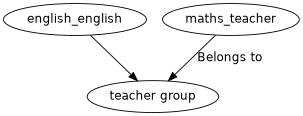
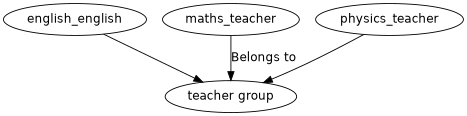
node "physics_teacher": added
